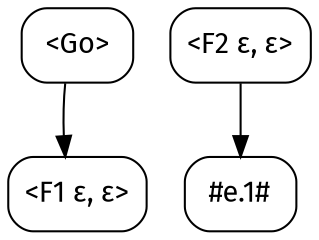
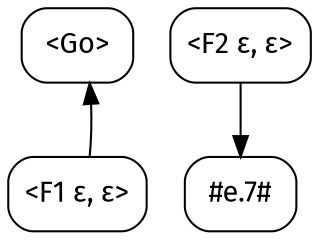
edge "<Go>" -> "<F1 ε, ε>": reversed
node "#e.1#": label "#e.1#" -> "#e.7#"
